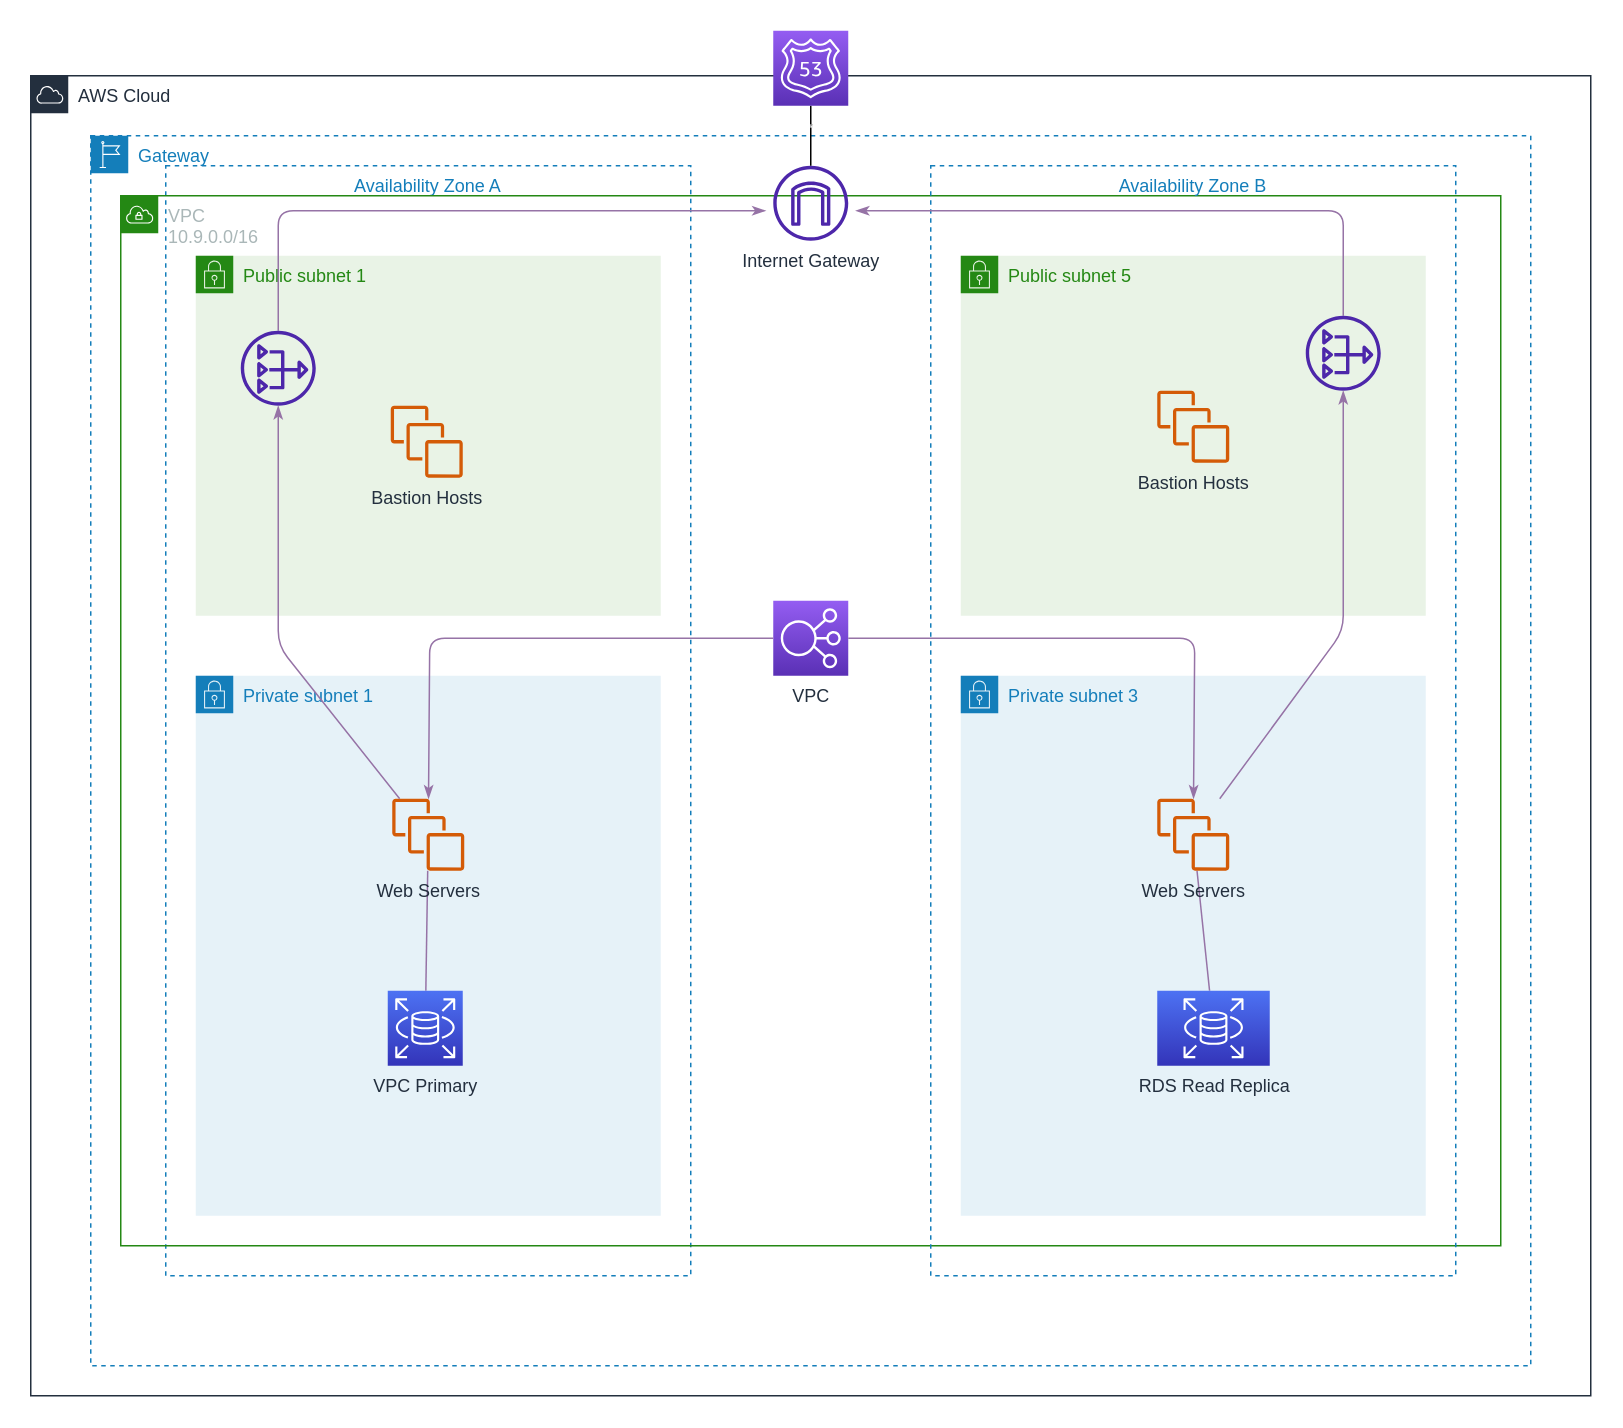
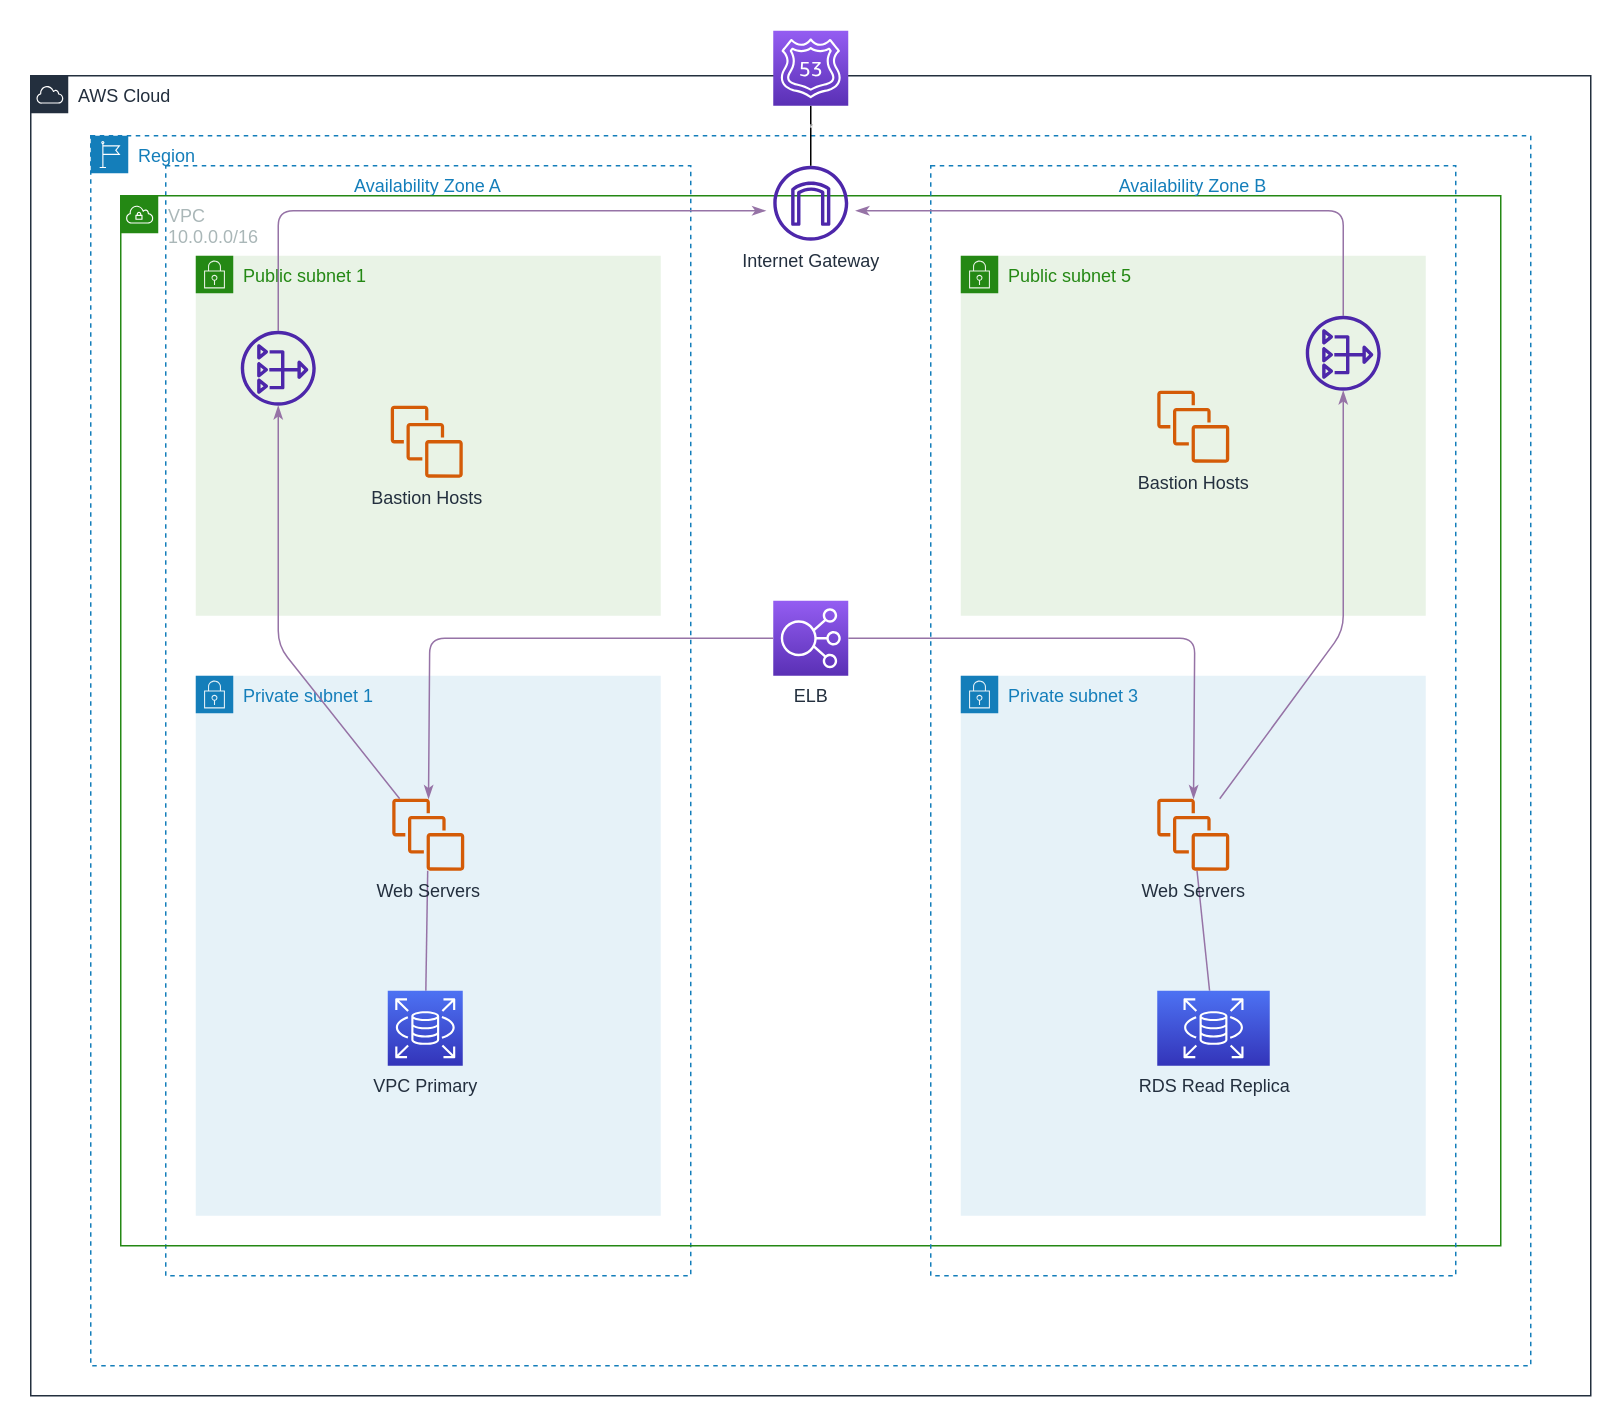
node "Gateway": label "Gateway" -> "Region"
node "VPC 10.9.0.0/16": label "VPC 10.9.0.0/16" -> "VPC 10.0.0.0/16"
node "VPC": label "VPC" -> "ELB"
